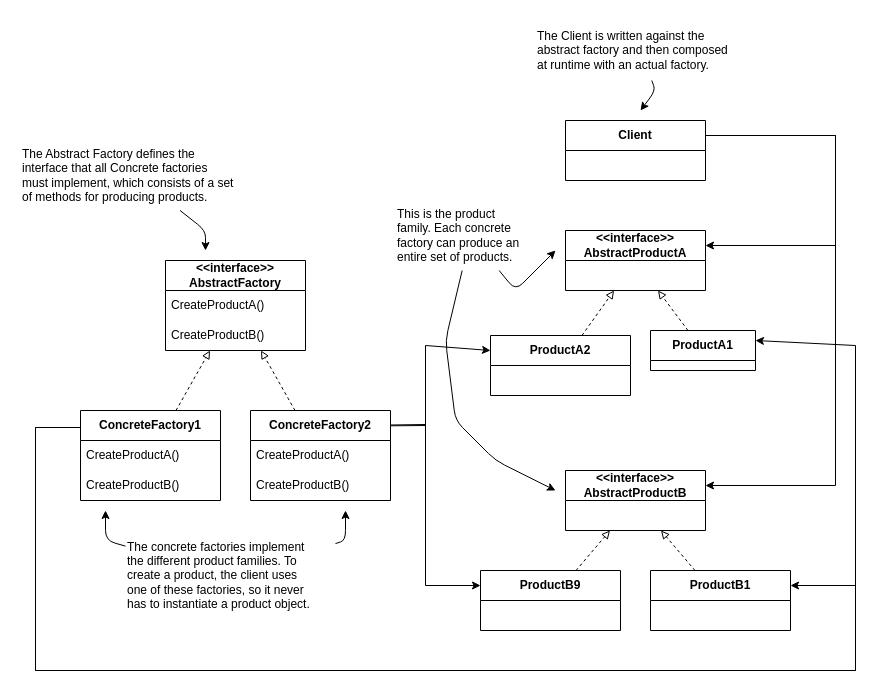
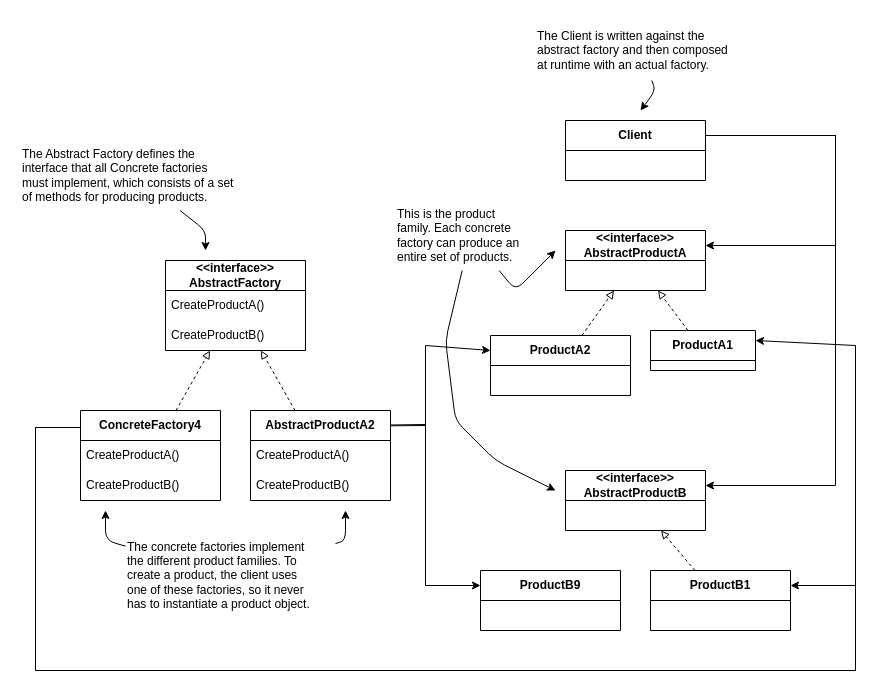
node "ConcreteFactory1": label "ConcreteFactory1" -> "ConcreteFactory4"
node "ConcreteFactory2": label "ConcreteFactory2" -> "AbstractProductA2"
edge "ProductB9" -> "<<interface>>AbstractProductB": removed
